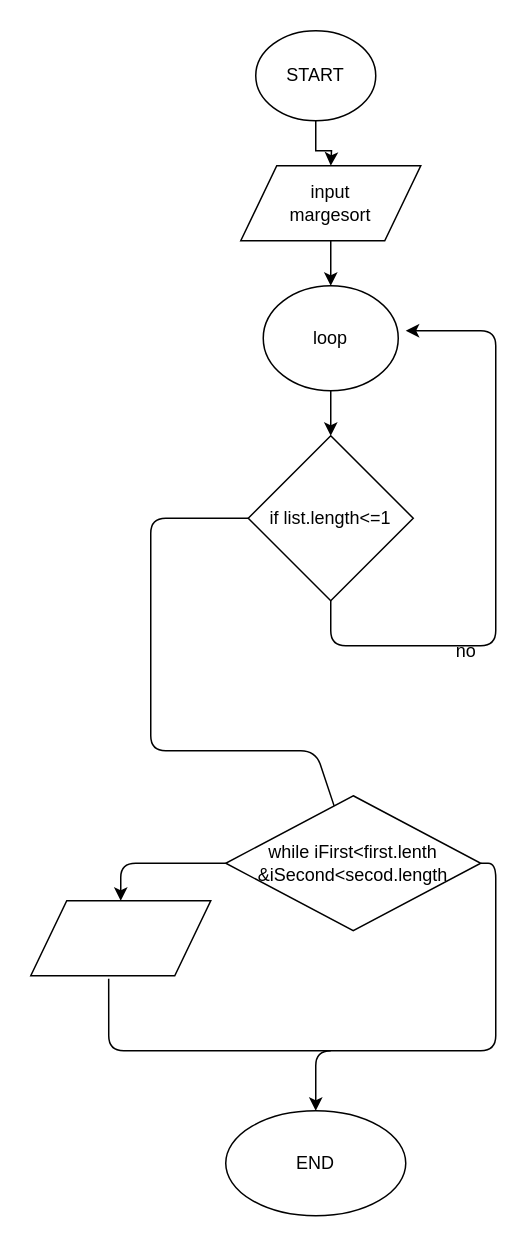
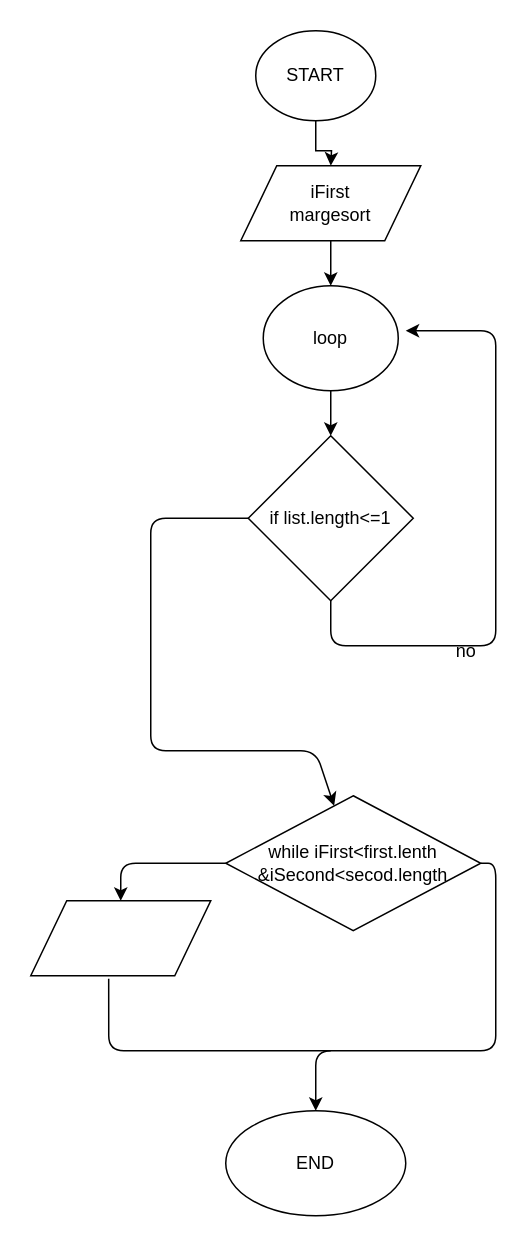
node "input margesort": label "input margesort" -> "iFirst margesort"
edge "if list.length<=1" -- "while iFirst<first.lenth &iSecond<secod.length": arrowhead none -> classic
